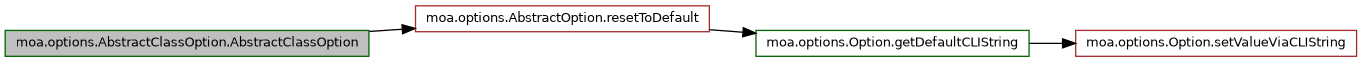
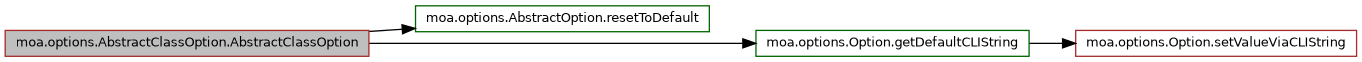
node "moa.options.AbstractOption.resetToDefault": color brown -> darkgreen
edge "moa.options.AbstractOption.resetToDefault" -> "moa.options.Option.getDefaultCLIString": now "moa.options.AbstractClassOption.AbstractClassOption" -> "moa.options.Option.getDefaultCLIString"
node "moa.options.AbstractClassOption.AbstractClassOption": color darkgreen -> brown
